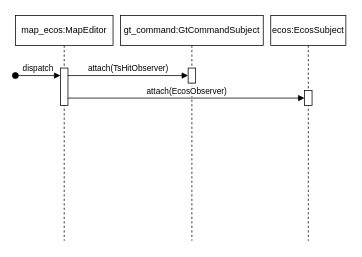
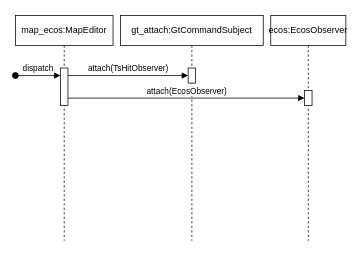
node "gt_command:GtCommandSubject": label "gt_command:GtCommandSubject" -> "gt_attach:GtCommandSubject"
node "ecos:EcosSubject": label "ecos:EcosSubject" -> "ecos:EcosObserver"
